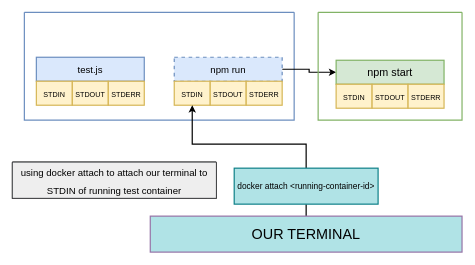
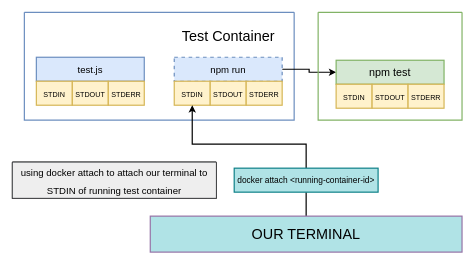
node "Test Container": added
node "npm start": label "npm start" -> "npm test"
node "docker attach <running-container-id>": size 144x36 -> 144x24
